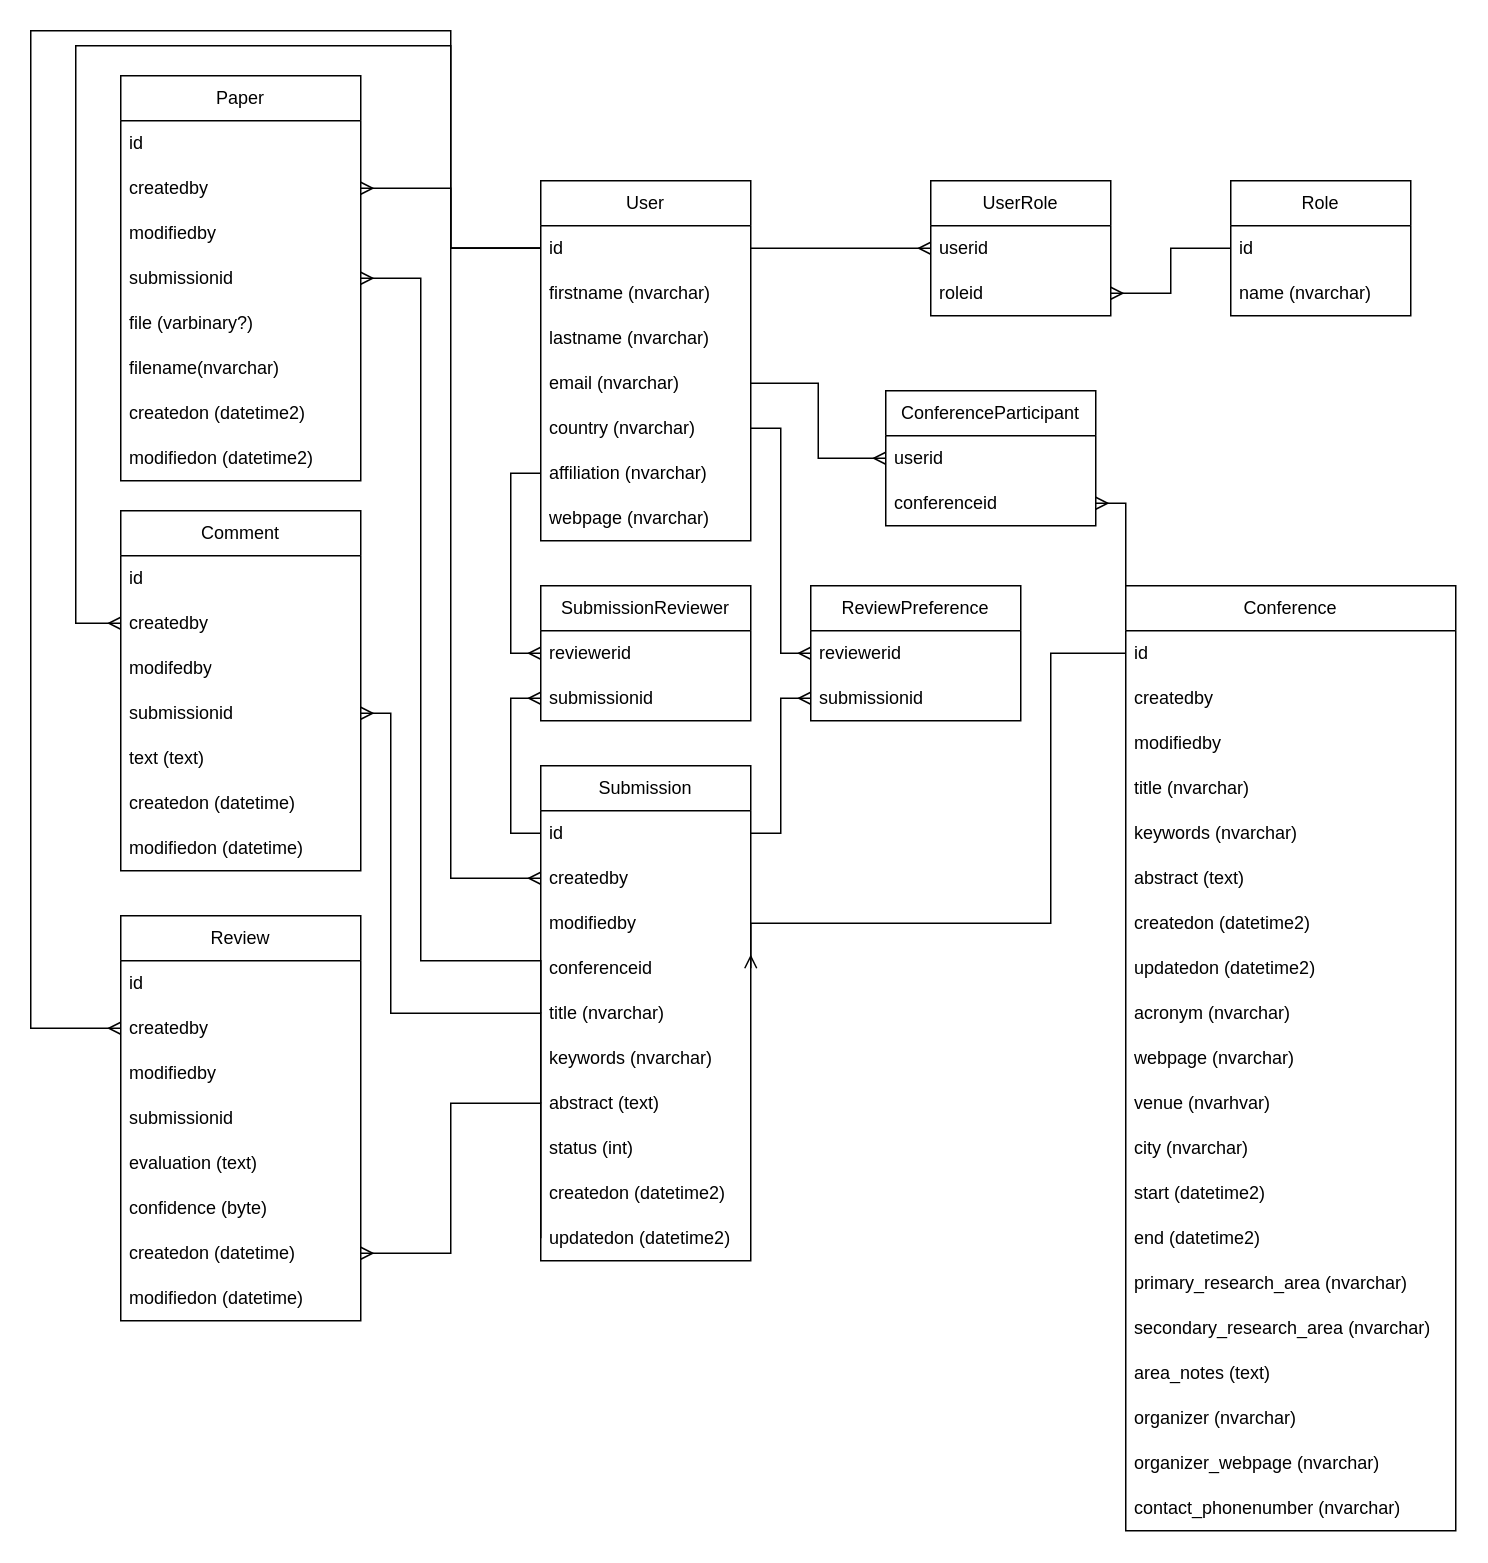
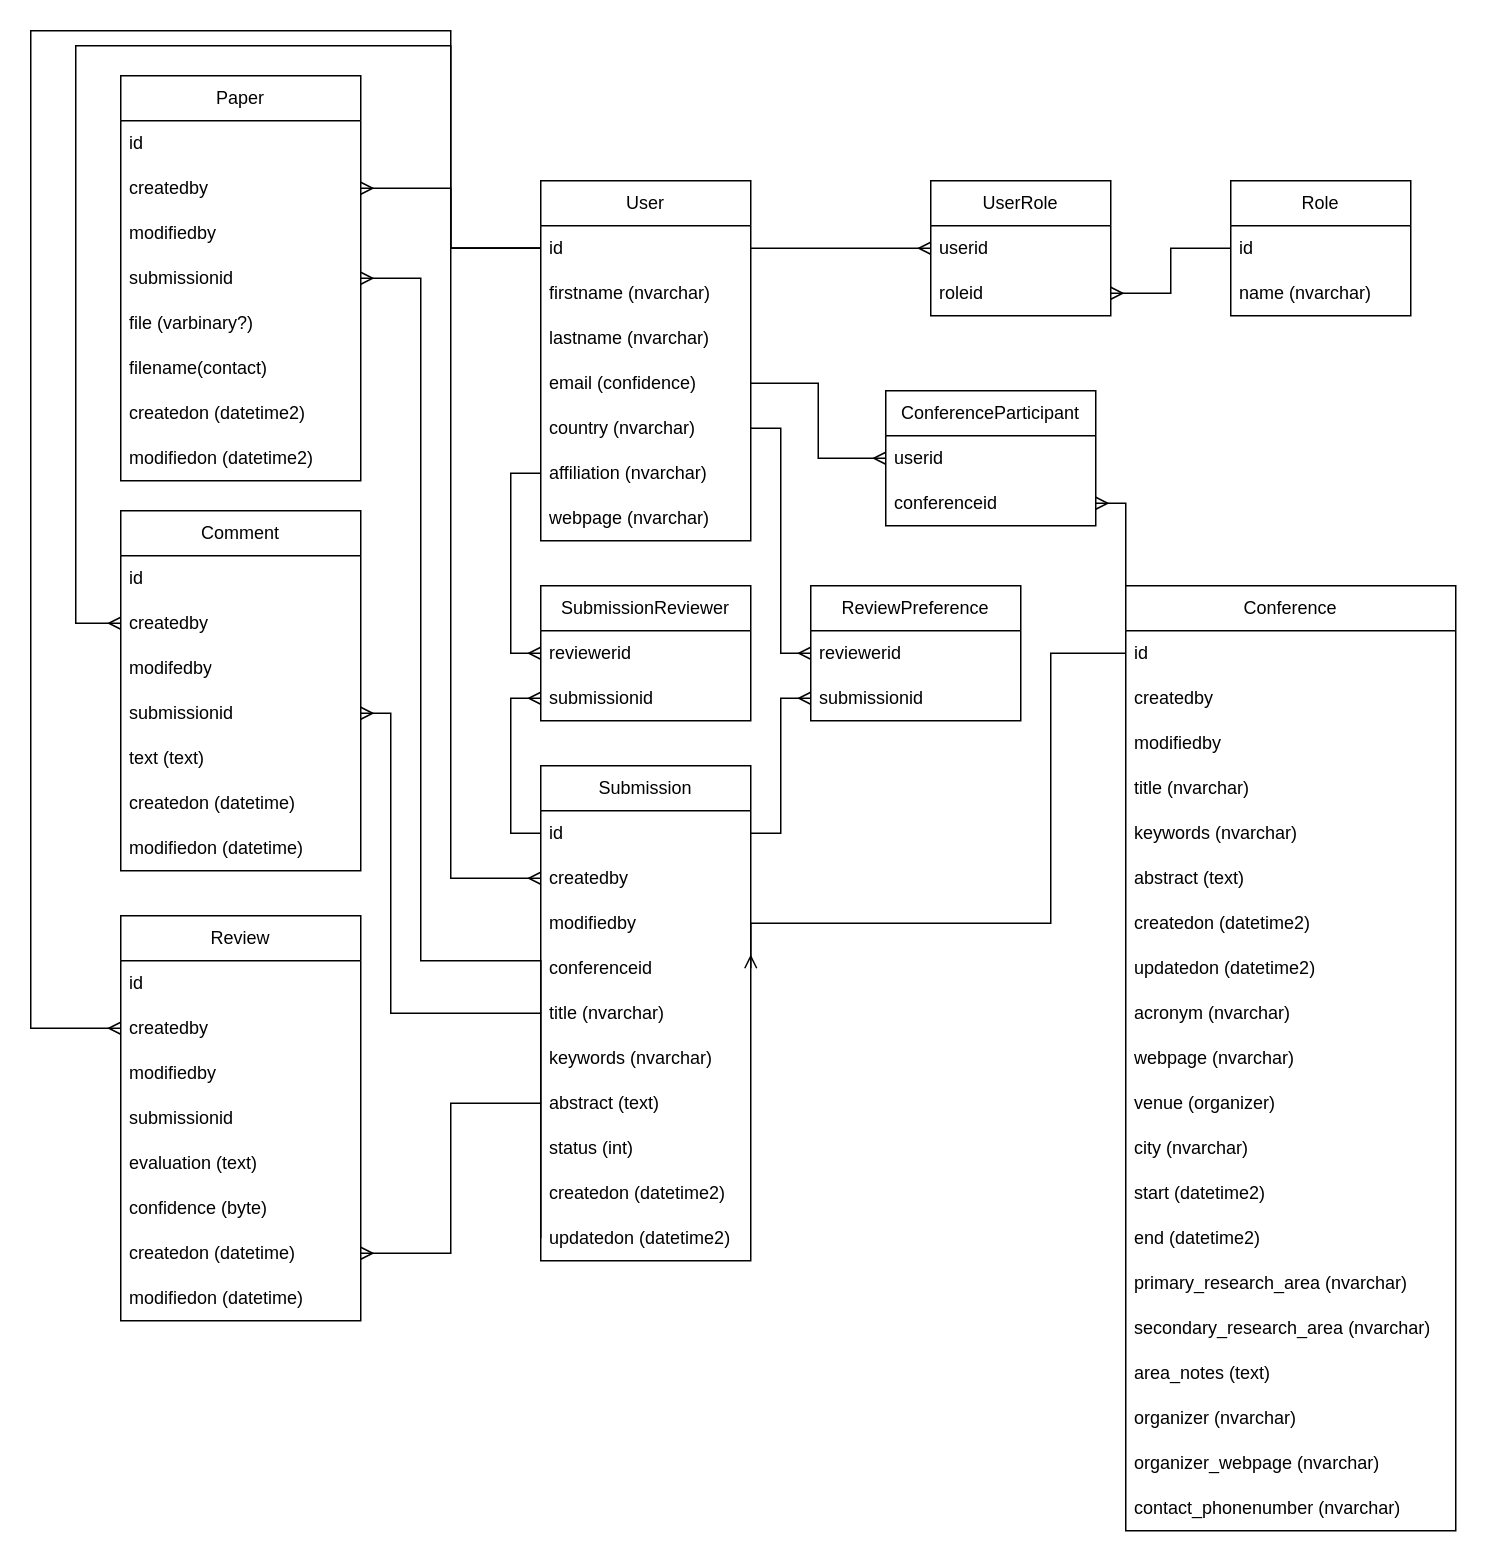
node "filename(nvarchar)": label "filename(nvarchar)" -> "filename(contact)"
node "email (nvarchar)": label "email (nvarchar)" -> "email (confidence)"
node "venue (nvarhvar)": label "venue (nvarhvar)" -> "venue (organizer)"
